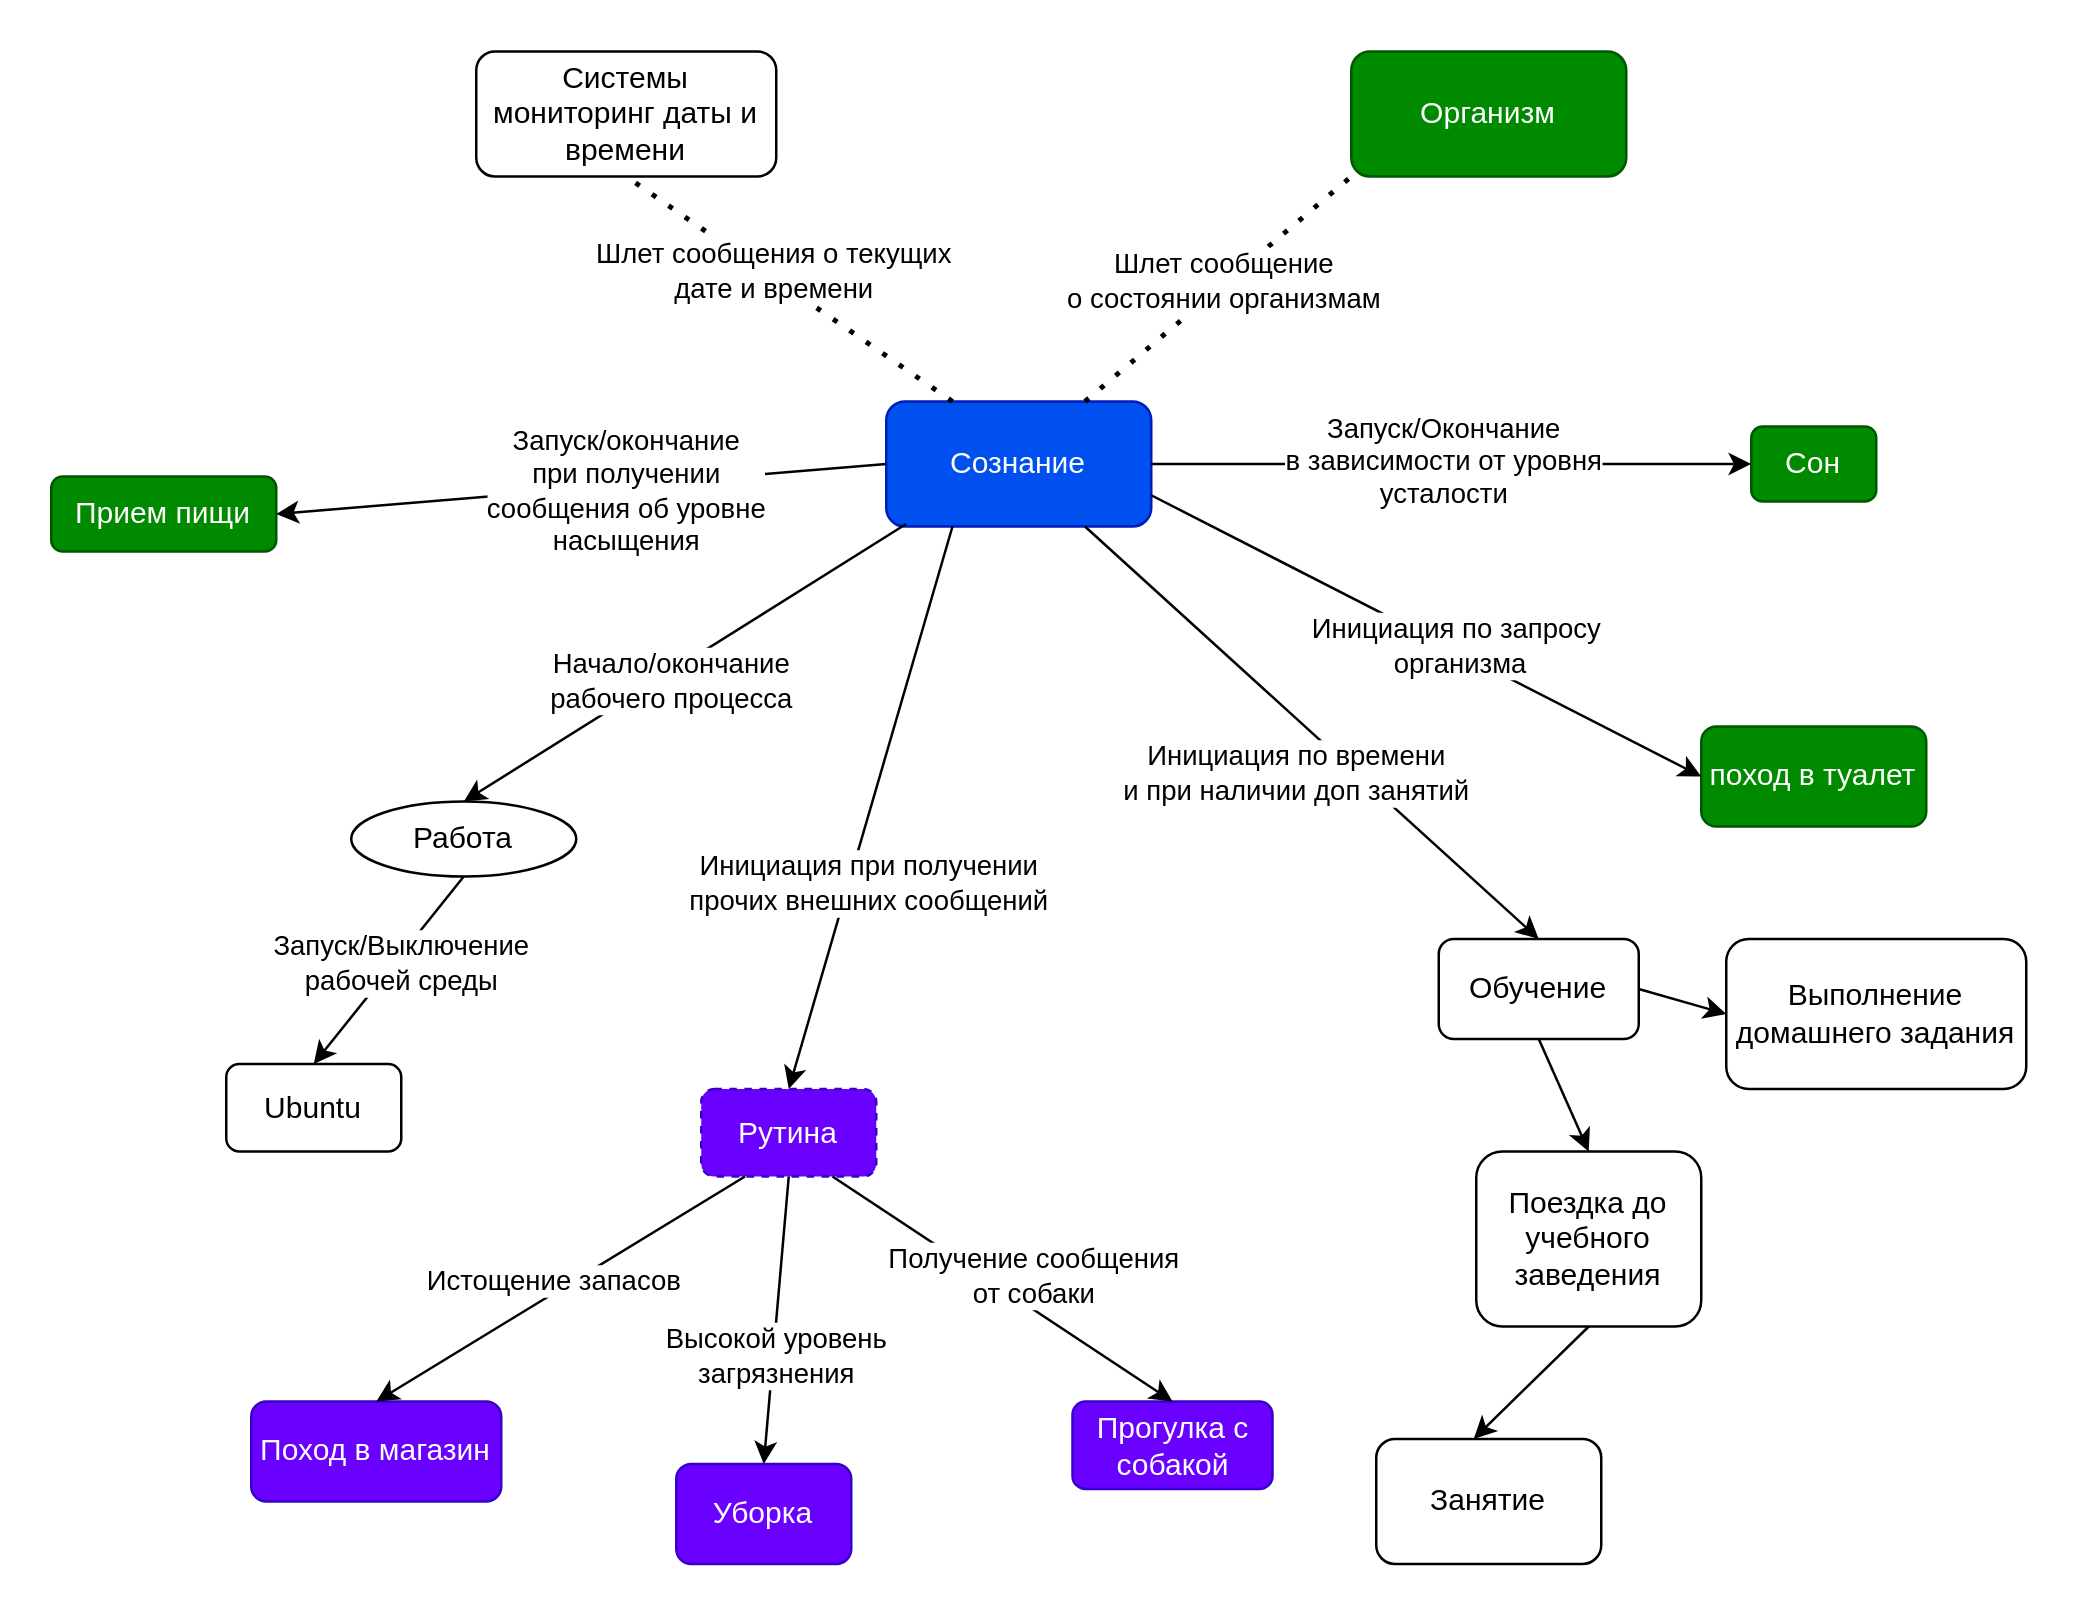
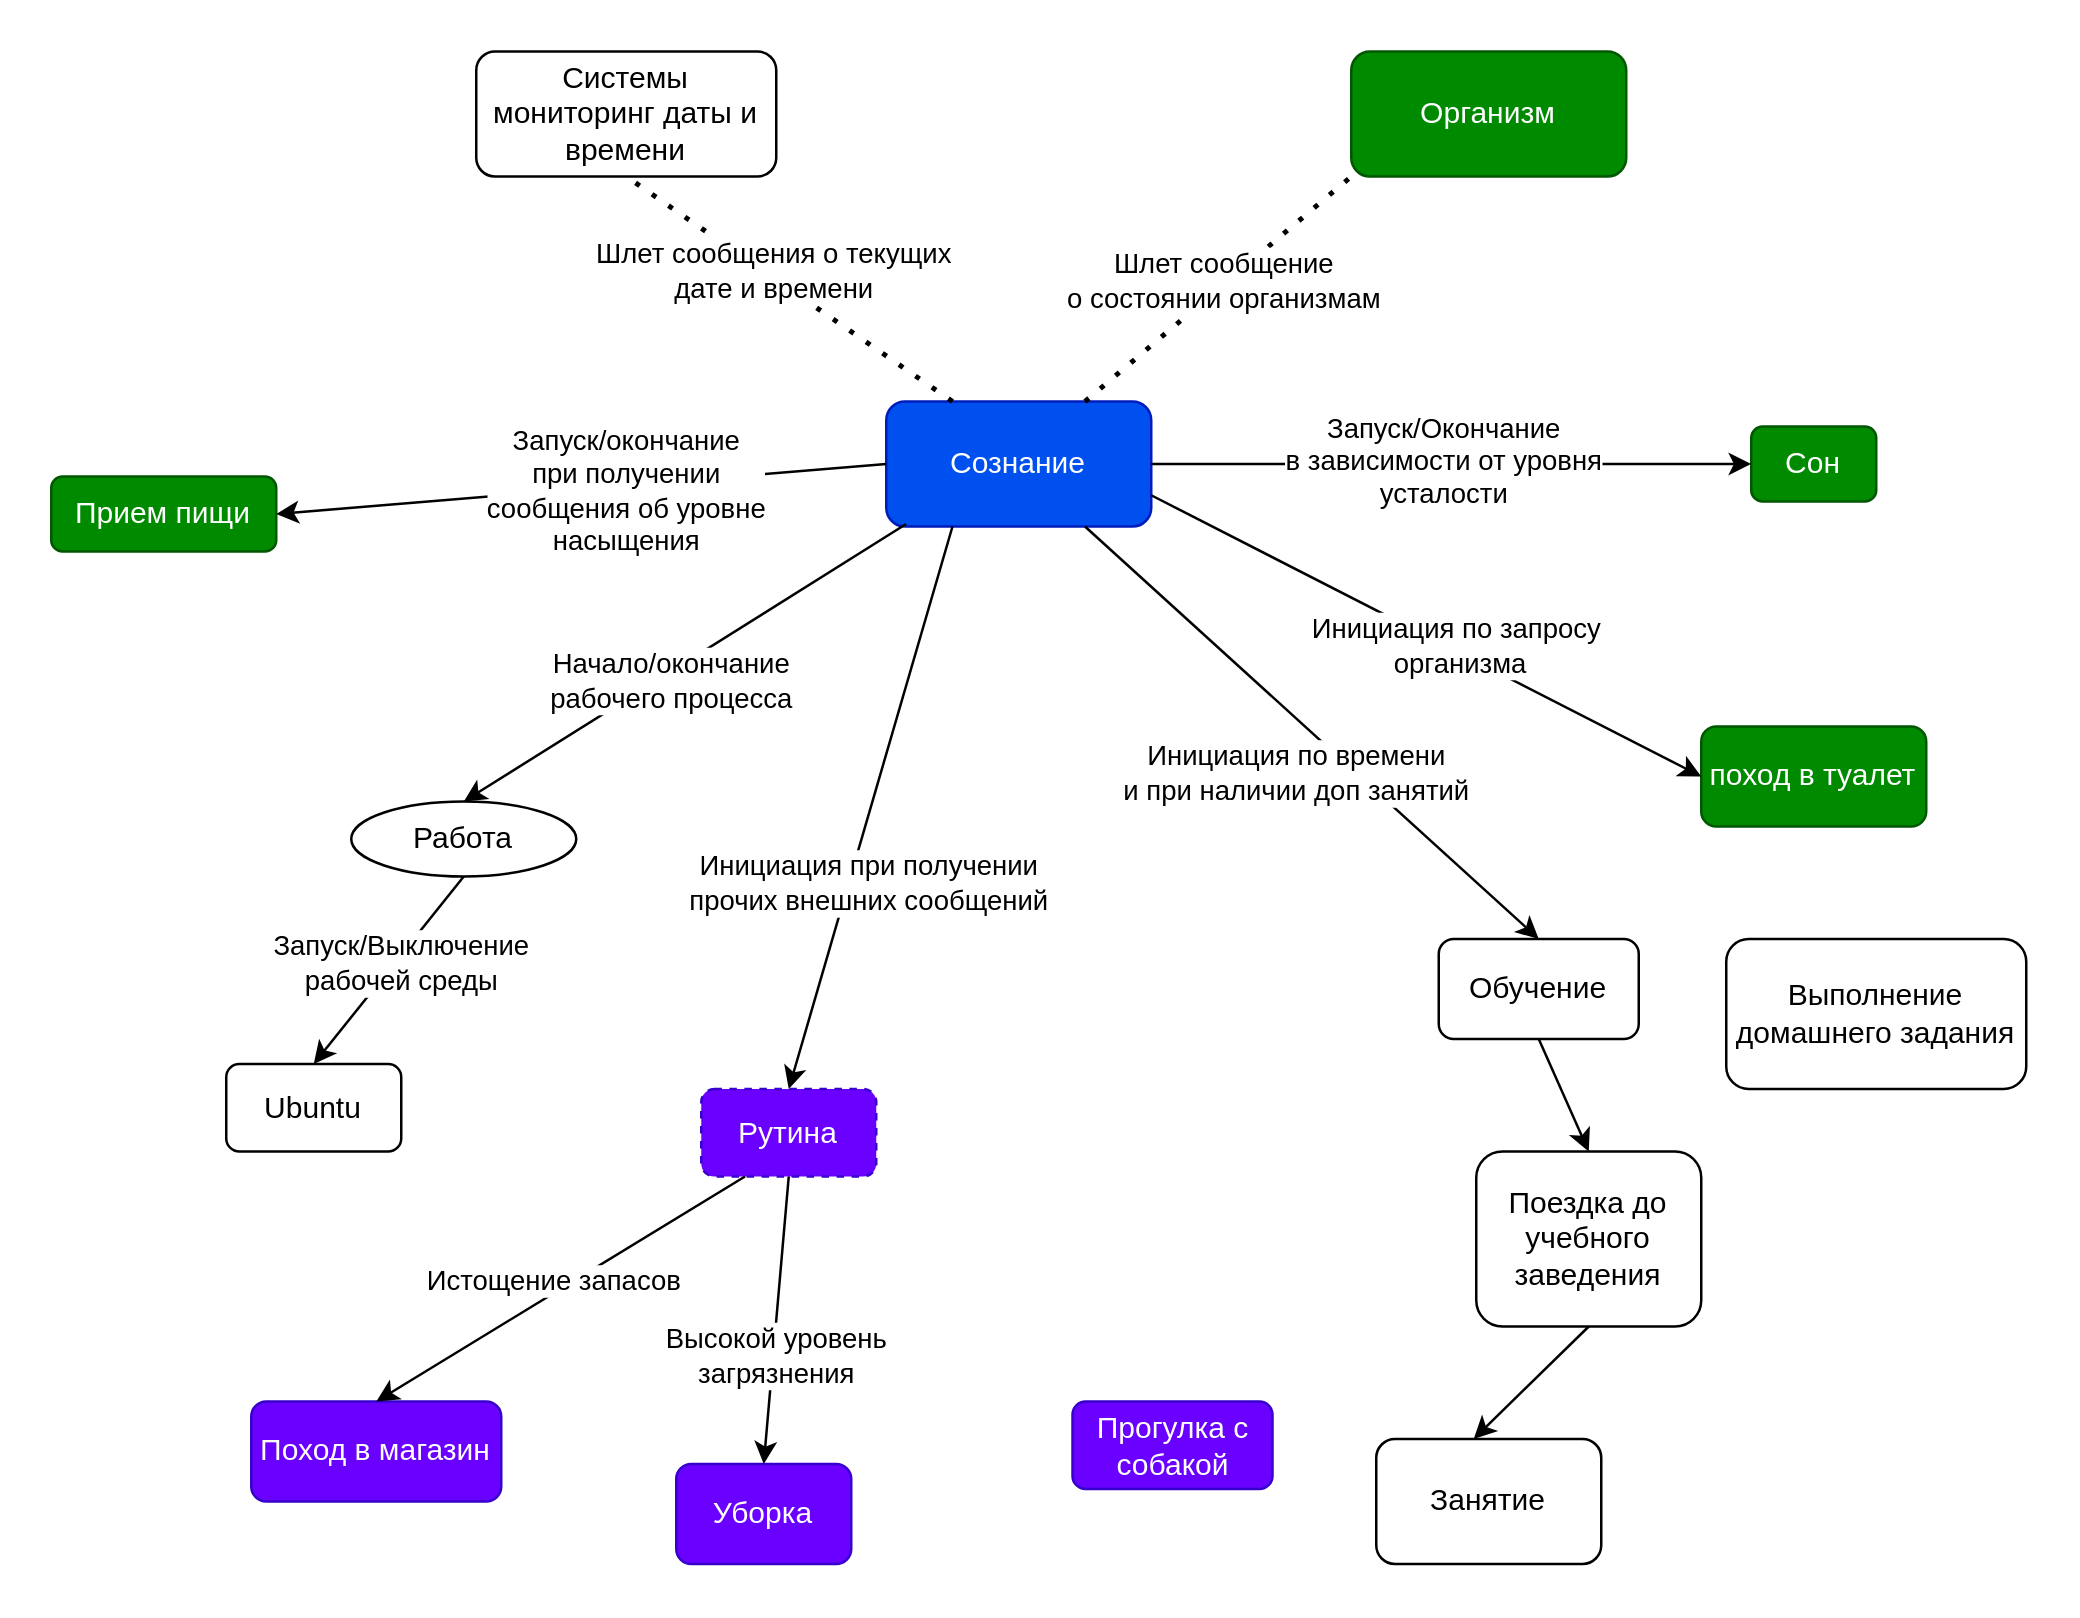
edge "Обучение" -> "Выполнение домашнего задания": removed
edge "Рутина" -> "Прогулка с собакой": removed, label "Получение сообщения от собаки"
